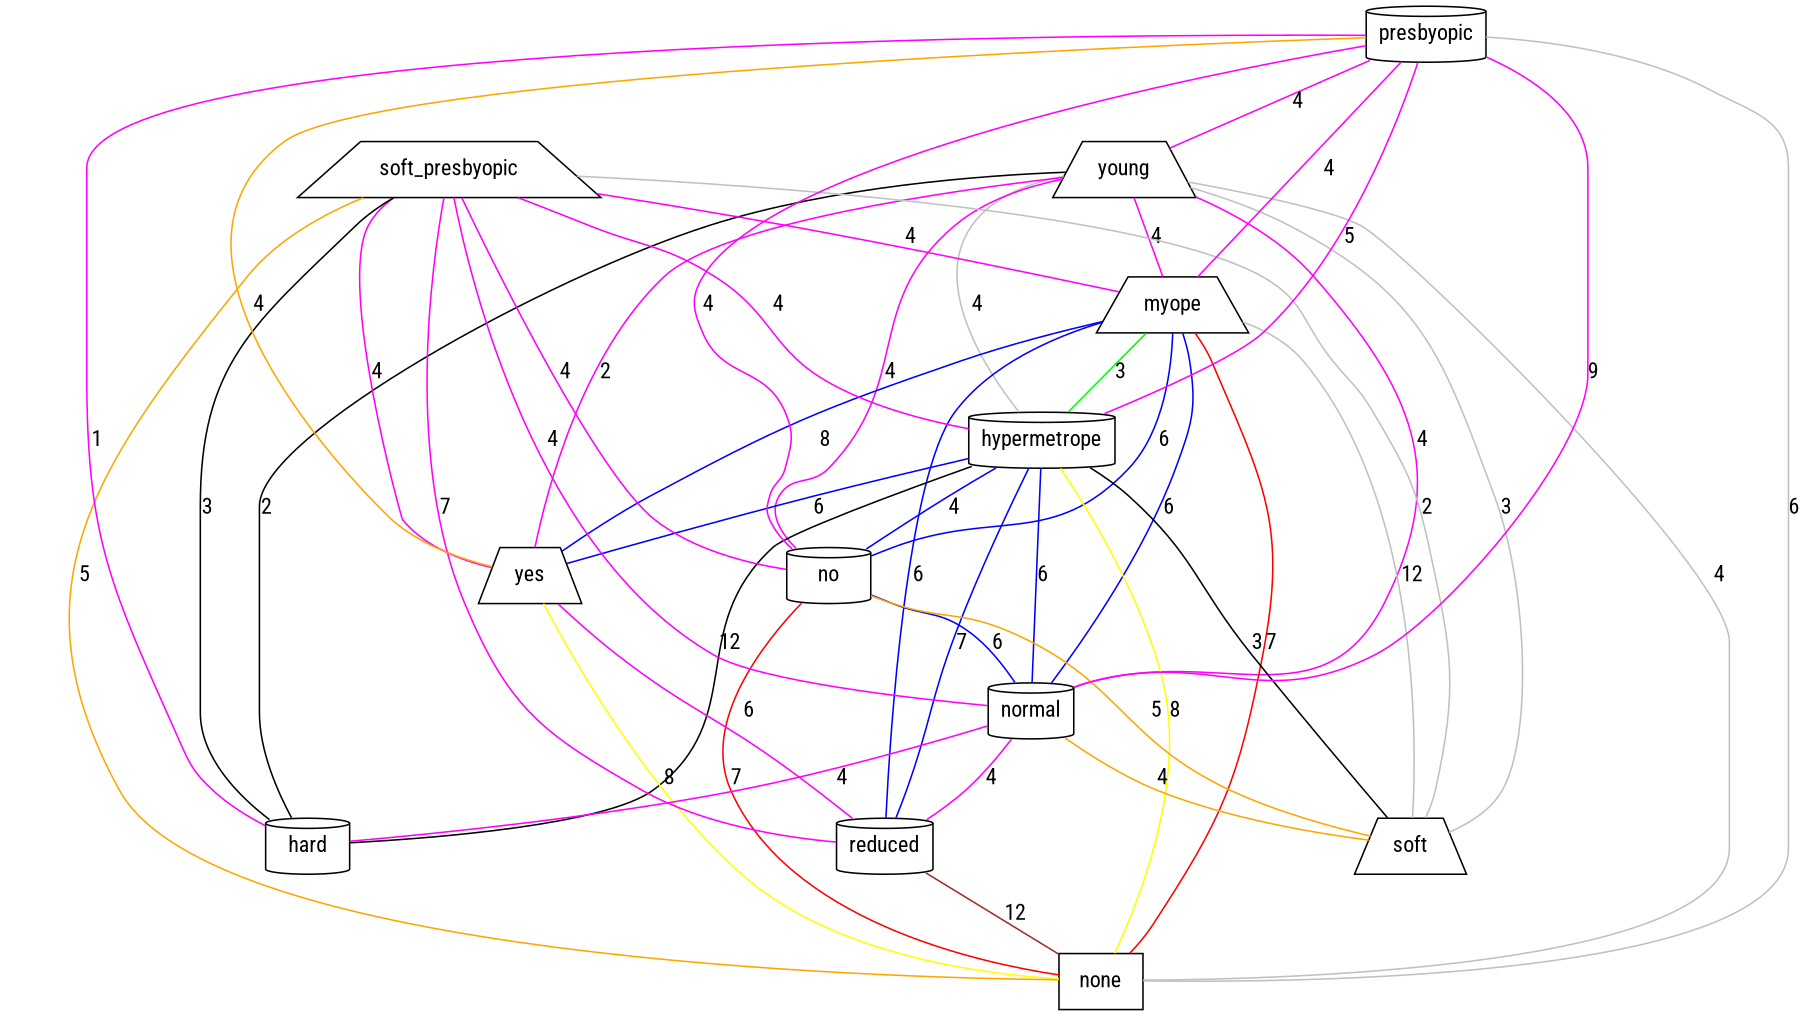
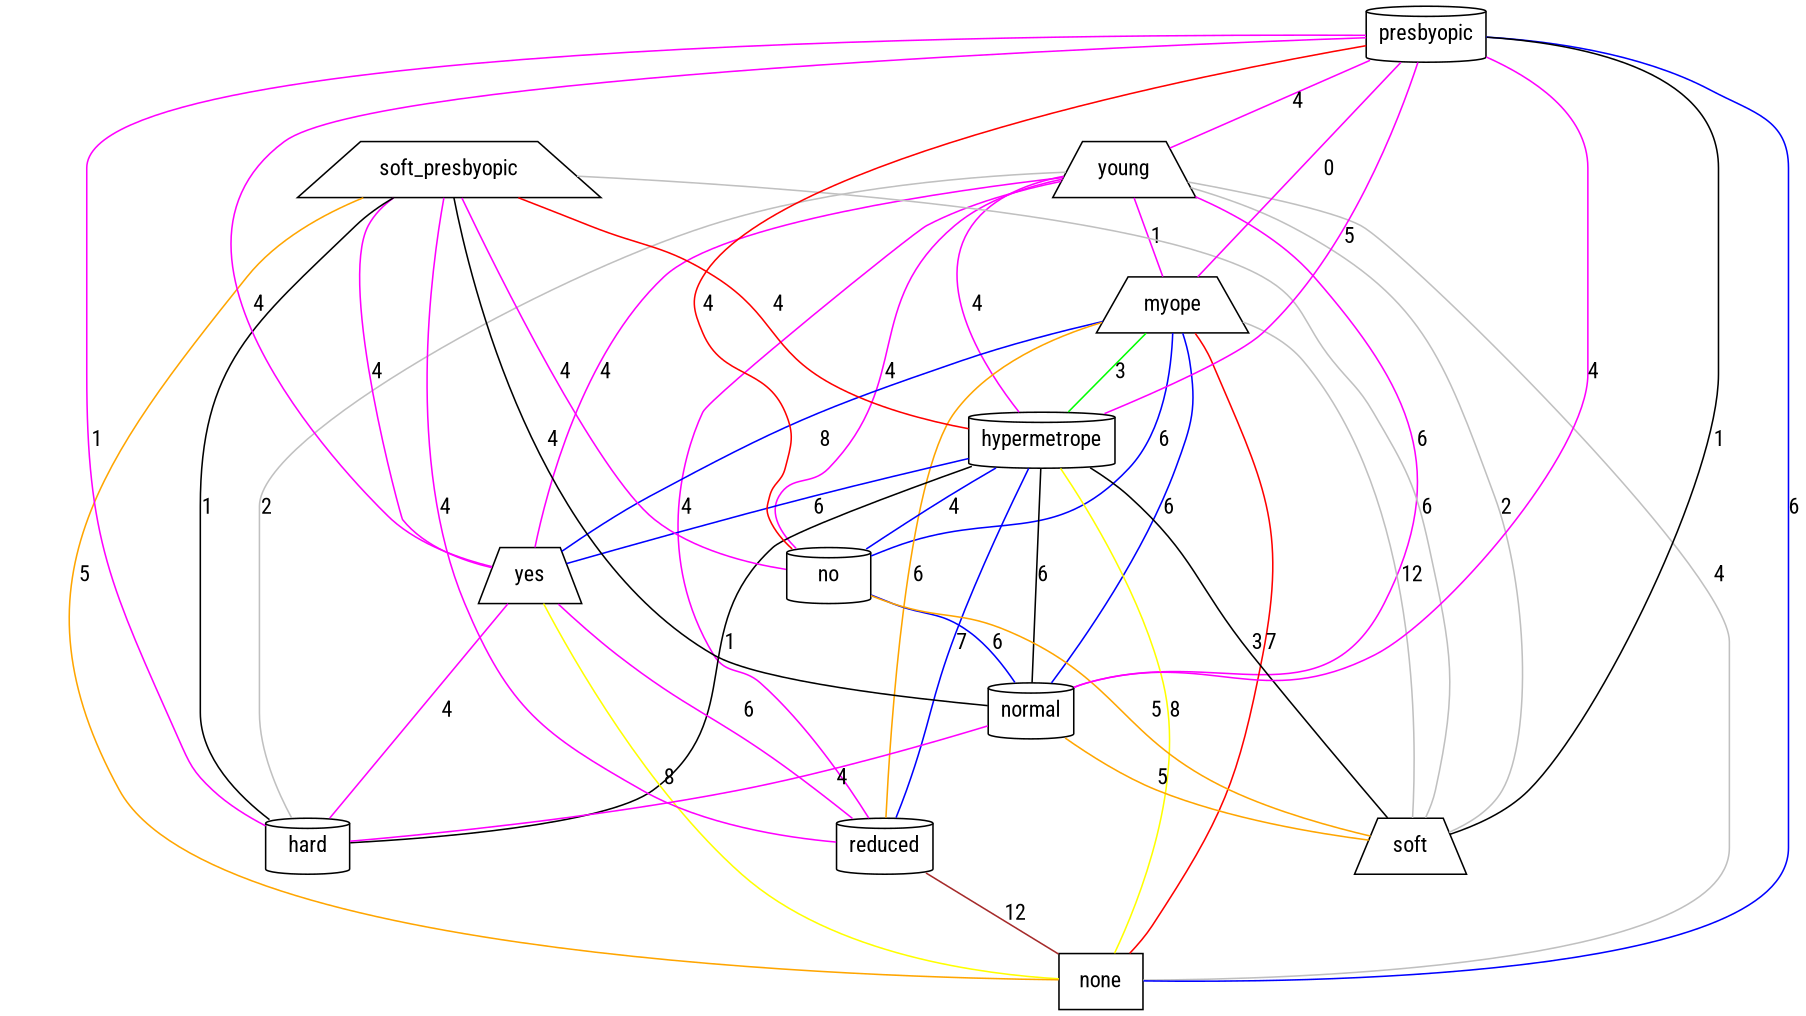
edge "presbyopic" -- "yes": color orange -> magenta
edge "presbyopic" -- "myope": label "4" -> "0"
edge "presbyopic" -- "no": color magenta -> red
edge "young" -- "myope": label "4" -> "1"
edge "soft_presbyopic" -- "myope": removed, label "4"
edge "young" -- "hypermetrope": color grey -> magenta
edge "soft_presbyopic" -- "hypermetrope": color magenta -> red
edge "young" -- "hard": color black -> grey
edge "young" -- "yes": label "2" -> "4"
edge "presbyopic" -- "normal": label "9" -> "4"
edge "presbyopic" -- "soft": added, label "1"
edge "young" -- "normal": label "4" -> "6"
edge "myope" -- "reduced": color blue -> orange
edge "soft_presbyopic" -- "hard": label "3" -> "1"
edge "soft_presbyopic" -- "reduced": label "7" -> "4"
edge "soft_presbyopic" -- "soft": label "2" -> "6"
edge "young" -- "soft": label "3" -> "2"
edge "soft_presbyopic" -- "normal": color magenta -> black
edge "hypermetrope" -- "normal": color blue -> black
edge "hypermetrope" -- "hard": label "12" -> "1"
edge "presbyopic" -- "none": color grey -> blue
edge "yes" -- "hard": added, label "4"
edge "normal" -- "soft": label "4" -> "5"
edge "normal" -- "reduced": now "young" -- "reduced"
edge "no" -- "none": removed, label "7"
